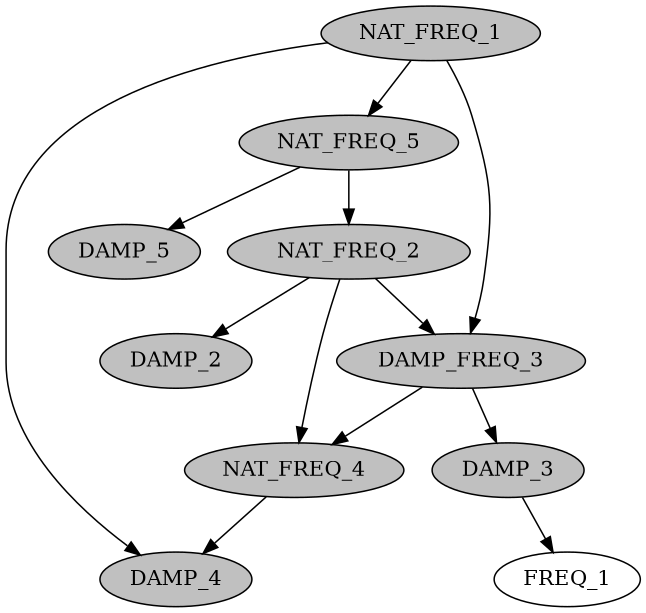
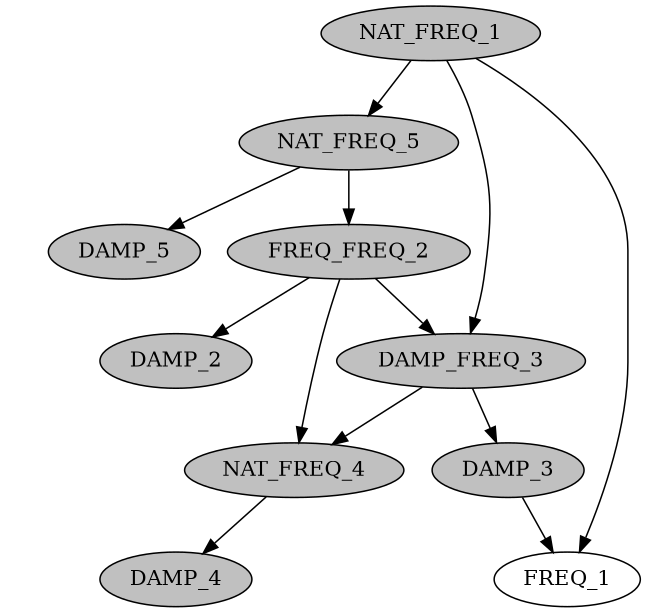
edge "NAT_FREQ_1" -> "DAMP_4": now "NAT_FREQ_1" -> "FREQ_1"
node "NAT_FREQ_2": label "NAT_FREQ_2" -> "FREQ_FREQ_2"
